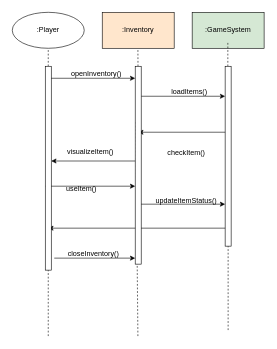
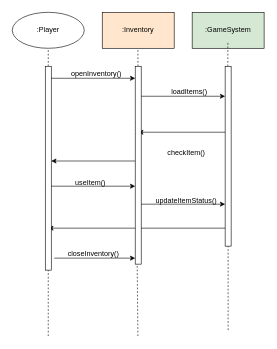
node "visualizeItem()": removed
node "useItem()": moved (81, 189) -> (90, 183)
